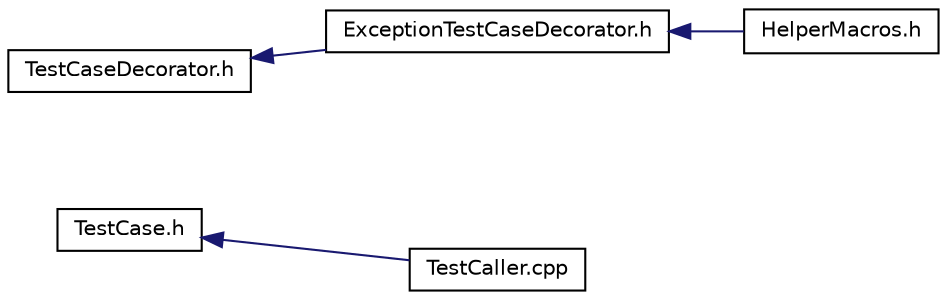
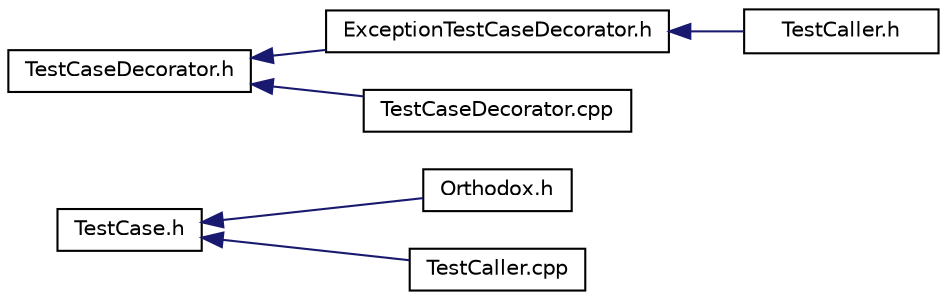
node "HelperMacros.h": label "HelperMacros.h" -> "TestCaller.h"
node "TestCaseDecorator.cpp": added
node "Orthodox.h": added
